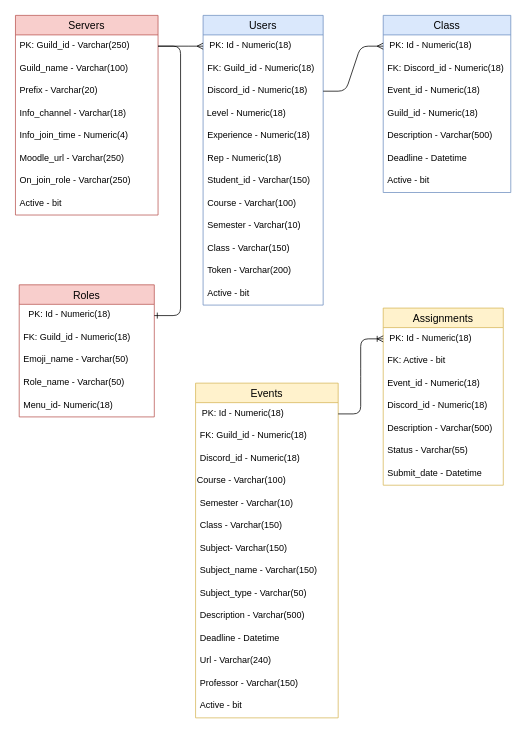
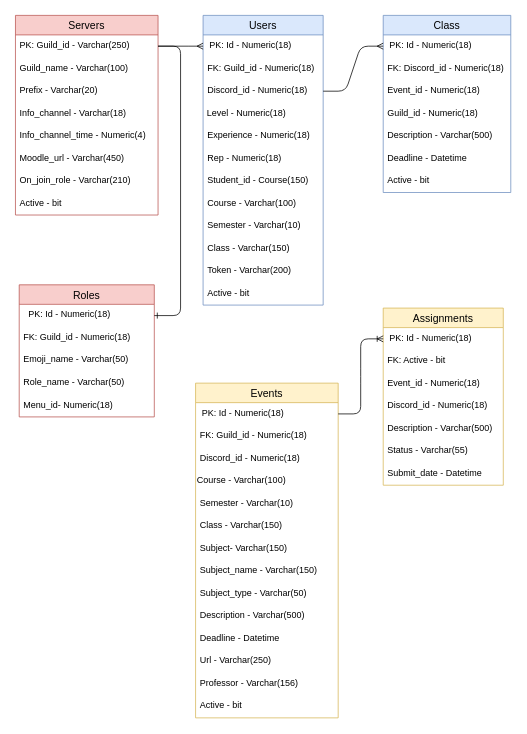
node "Info_join_time - Numeric(4)": label "Info_join_time - Numeric(4)" -> "Info_channel_time - Numeric(4)"
node "Moodle_url - Varchar(250)": label "Moodle_url - Varchar(250)" -> "Moodle_url - Varchar(450)"
node "On_join_role - Varchar(250)": label "On_join_role - Varchar(250)" -> "On_join_role - Varchar(210)"
node "Student_id - Varchar(150)": label "Student_id - Varchar(150)" -> "Student_id - Course(150)"
node "Url - Varchar(240)": label "Url - Varchar(240)" -> "Url - Varchar(250)"
node "Professor - Varchar(150)": label "Professor - Varchar(150)" -> "Professor - Varchar(156)"
